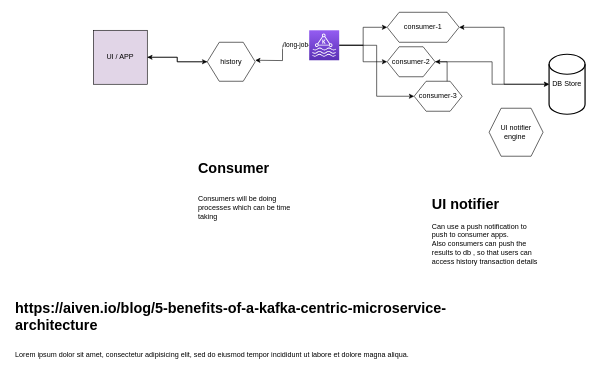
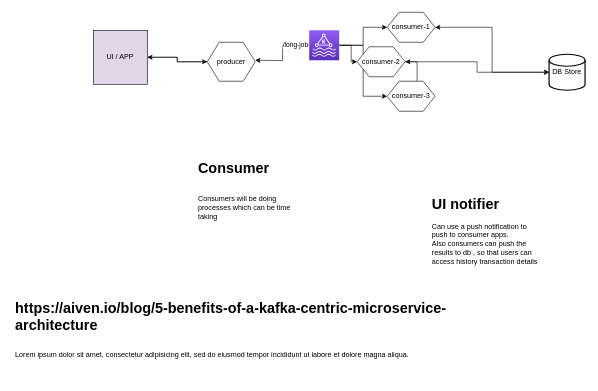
node "consumer-1": size 72x30 -> 48x30
node "history": label "history" -> "producer"
node "consumer-2": moved (411, 62) -> (381, 62)
node "DB Store": size 36x60 -> 36x36
node "consumer-3": moved (438, 96) -> (411, 96)
node "UI notifier engine": removed
